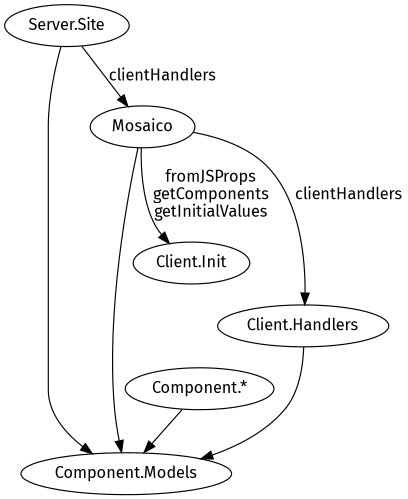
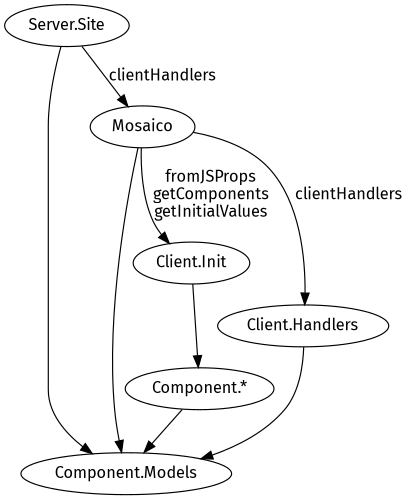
edge "Client.Init" -> "Component.*": added
